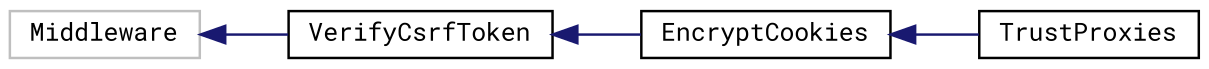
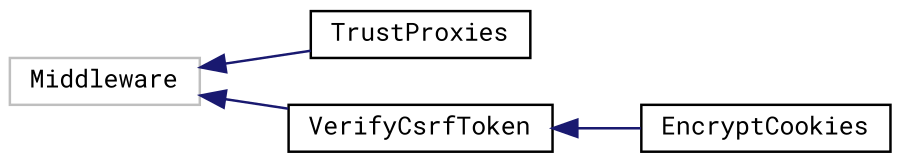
edge "TrustProxies" -> "EncryptCookies": now "TrustProxies" -> "Middleware"
